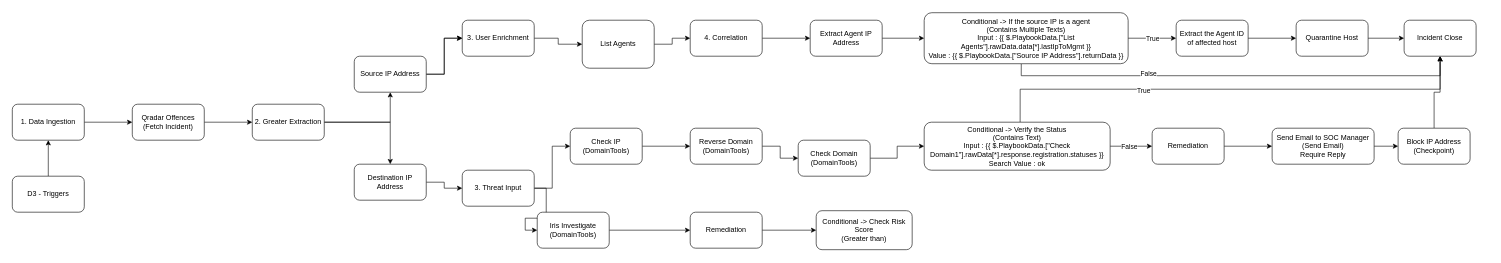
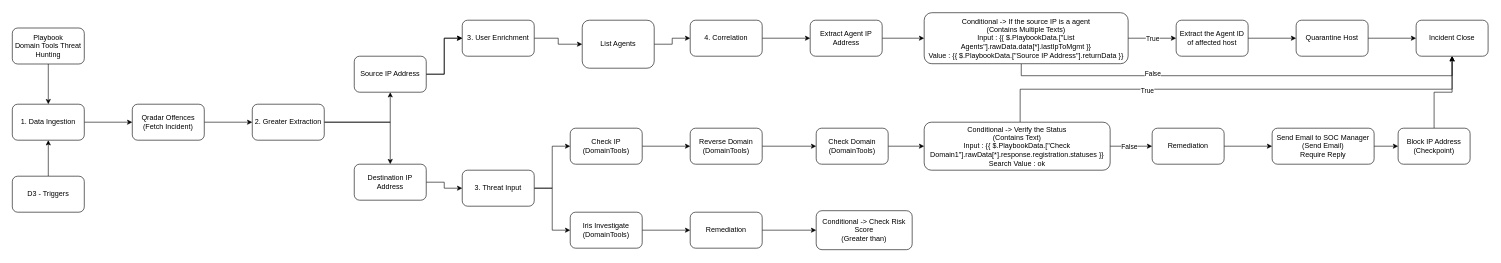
node "Incident Close": moved (1440, 38) -> (1452, 38)
node "Playbook Domain Tools Threat Hunting": added
edge "Playbook Domain Tools Threat Hunting" -> "1. Data Ingestion": added
node "Check Domain (DomainTools)": moved (834, 158) -> (852, 146)
node "Iris Investigate (DomainTools)": moved (573, 230) -> (606, 230)
